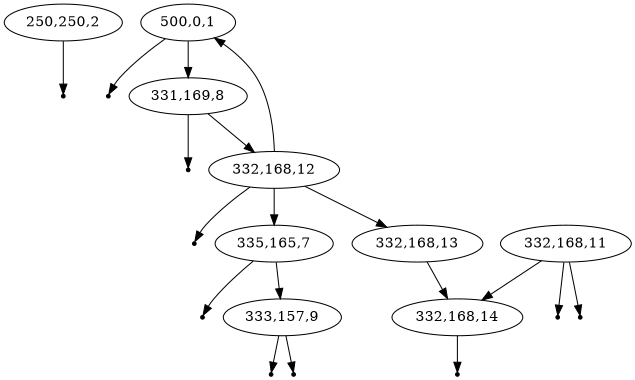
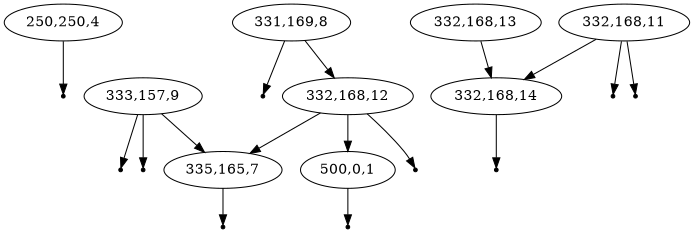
node "250,250,2": label "250,250,2" -> "250,250,4"
edge "500,0,1" -> "331,169,8": removed
edge "332,168,12" -> "332,168,13": removed
edge "335,165,7" -> "333,157,9": reversed
